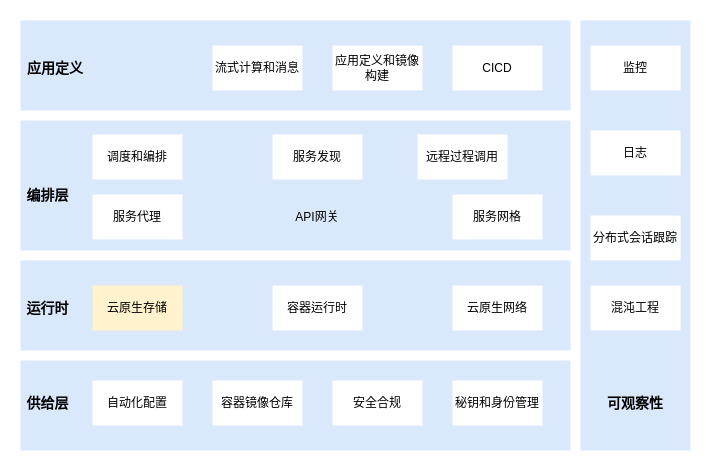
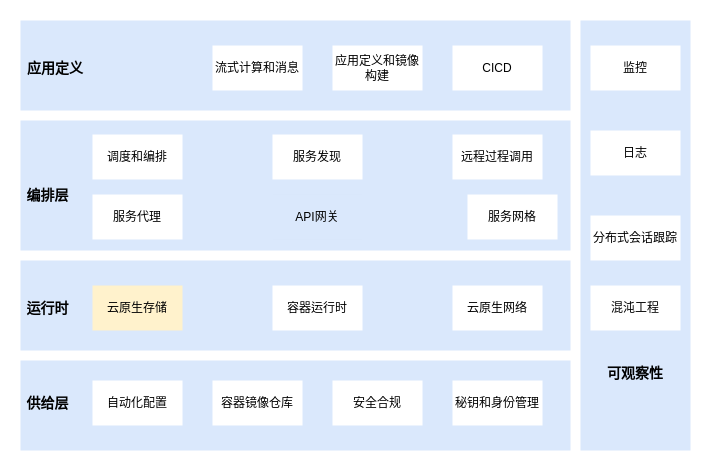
node "远程过程调用": moved (463, 157) -> (498, 157)
node "服务网格": moved (498, 217) -> (513, 217)
node "可观察性": moved (636, 403) -> (636, 373)
